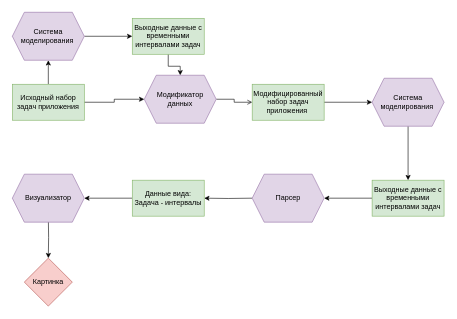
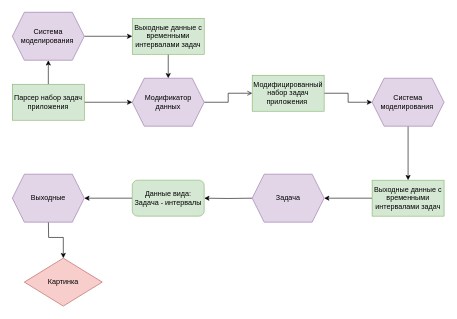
node "Модификатор данных": moved (180, 99) -> (168, 102)
node "Исходный набор задач приложения": label "Исходный набор задач приложения" -> "Парсер набор задач приложения"
node "Модифицированный набор задач приложения": moved (288, 102) -> (288, 93)
node "Визуализатор": label "Визуализатор" -> "Выходные"
node "Данные вида: Задача - интервалы": shape rectangle -> rounded rectangle
node "Парсер": label "Парсер" -> "Задача"
node "Картинка": size 48x48 -> 78x48
